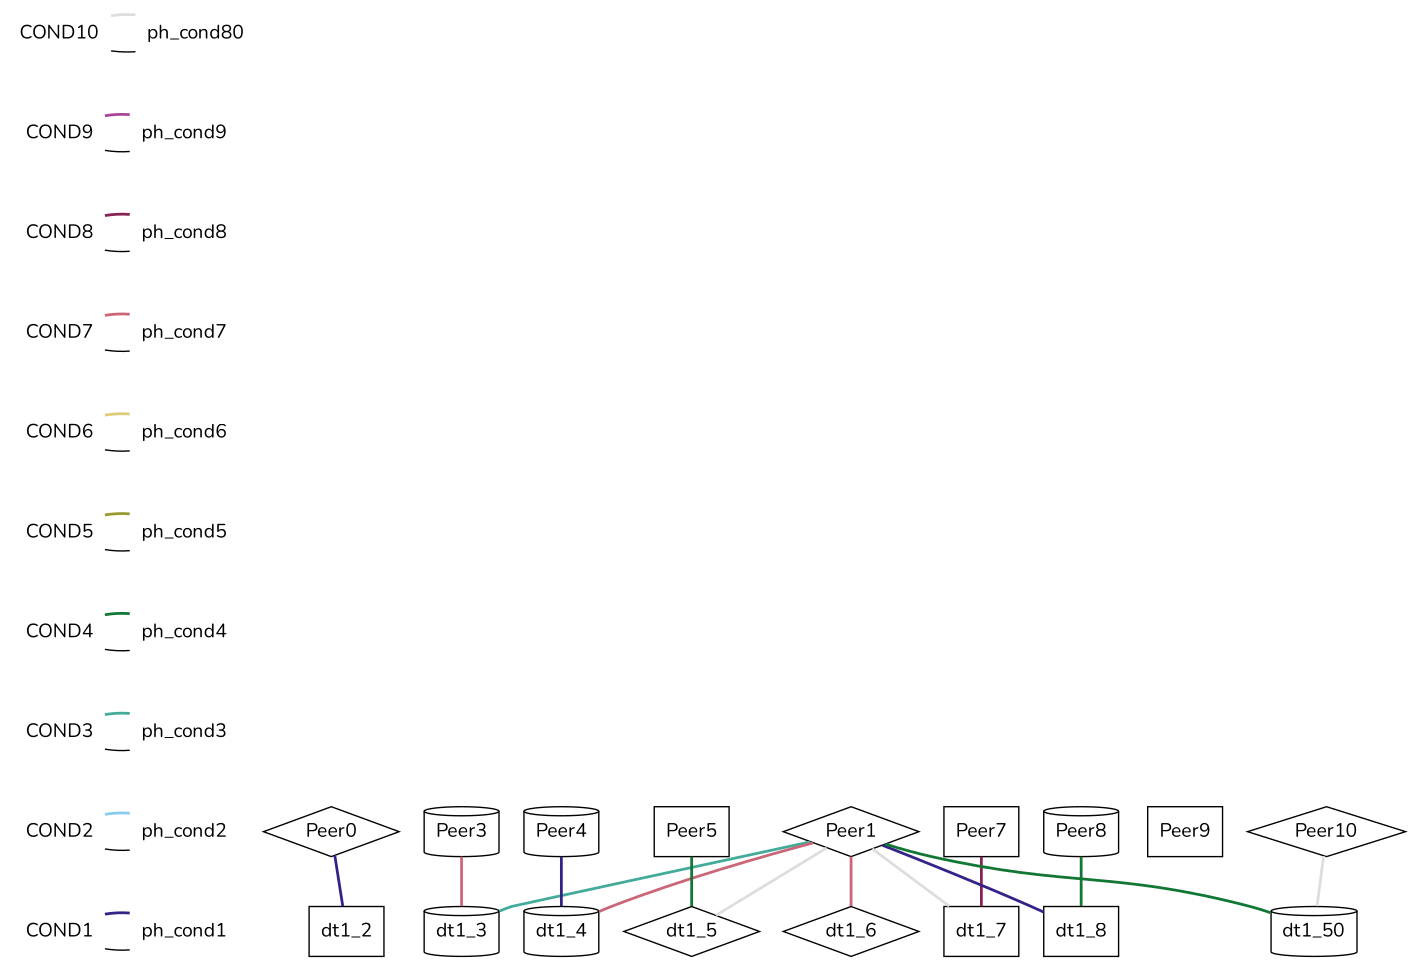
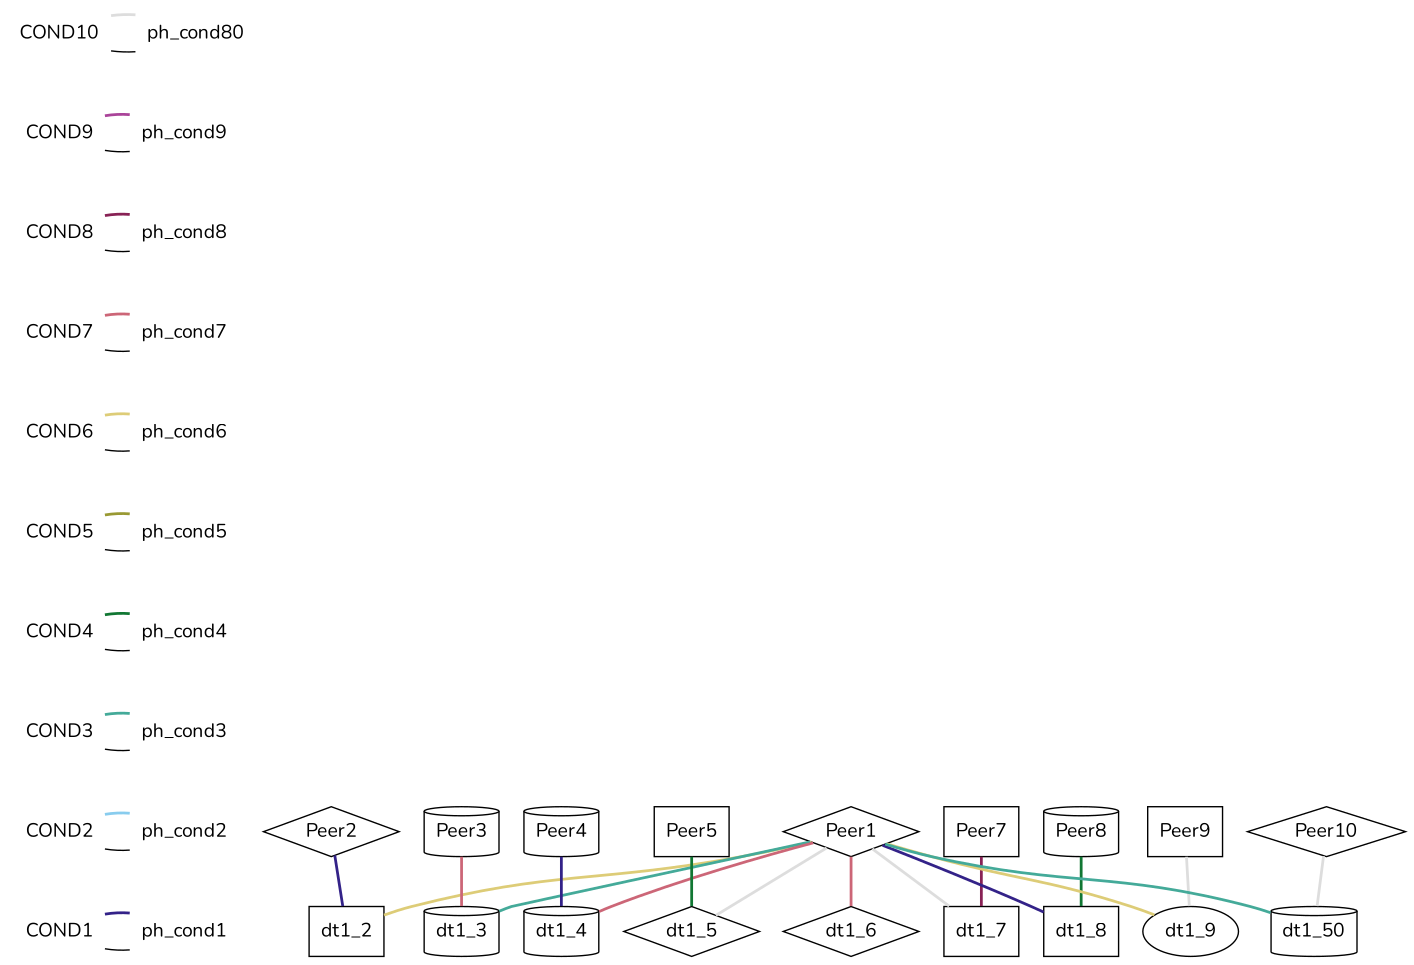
node "Peer0": label "Peer0" -> "Peer2"
edge "Peer1" -- "dt1_2": added
edge "Peer1" -- "dt1_50": color #117733 -> #44aa99
node "dt1_9": added
